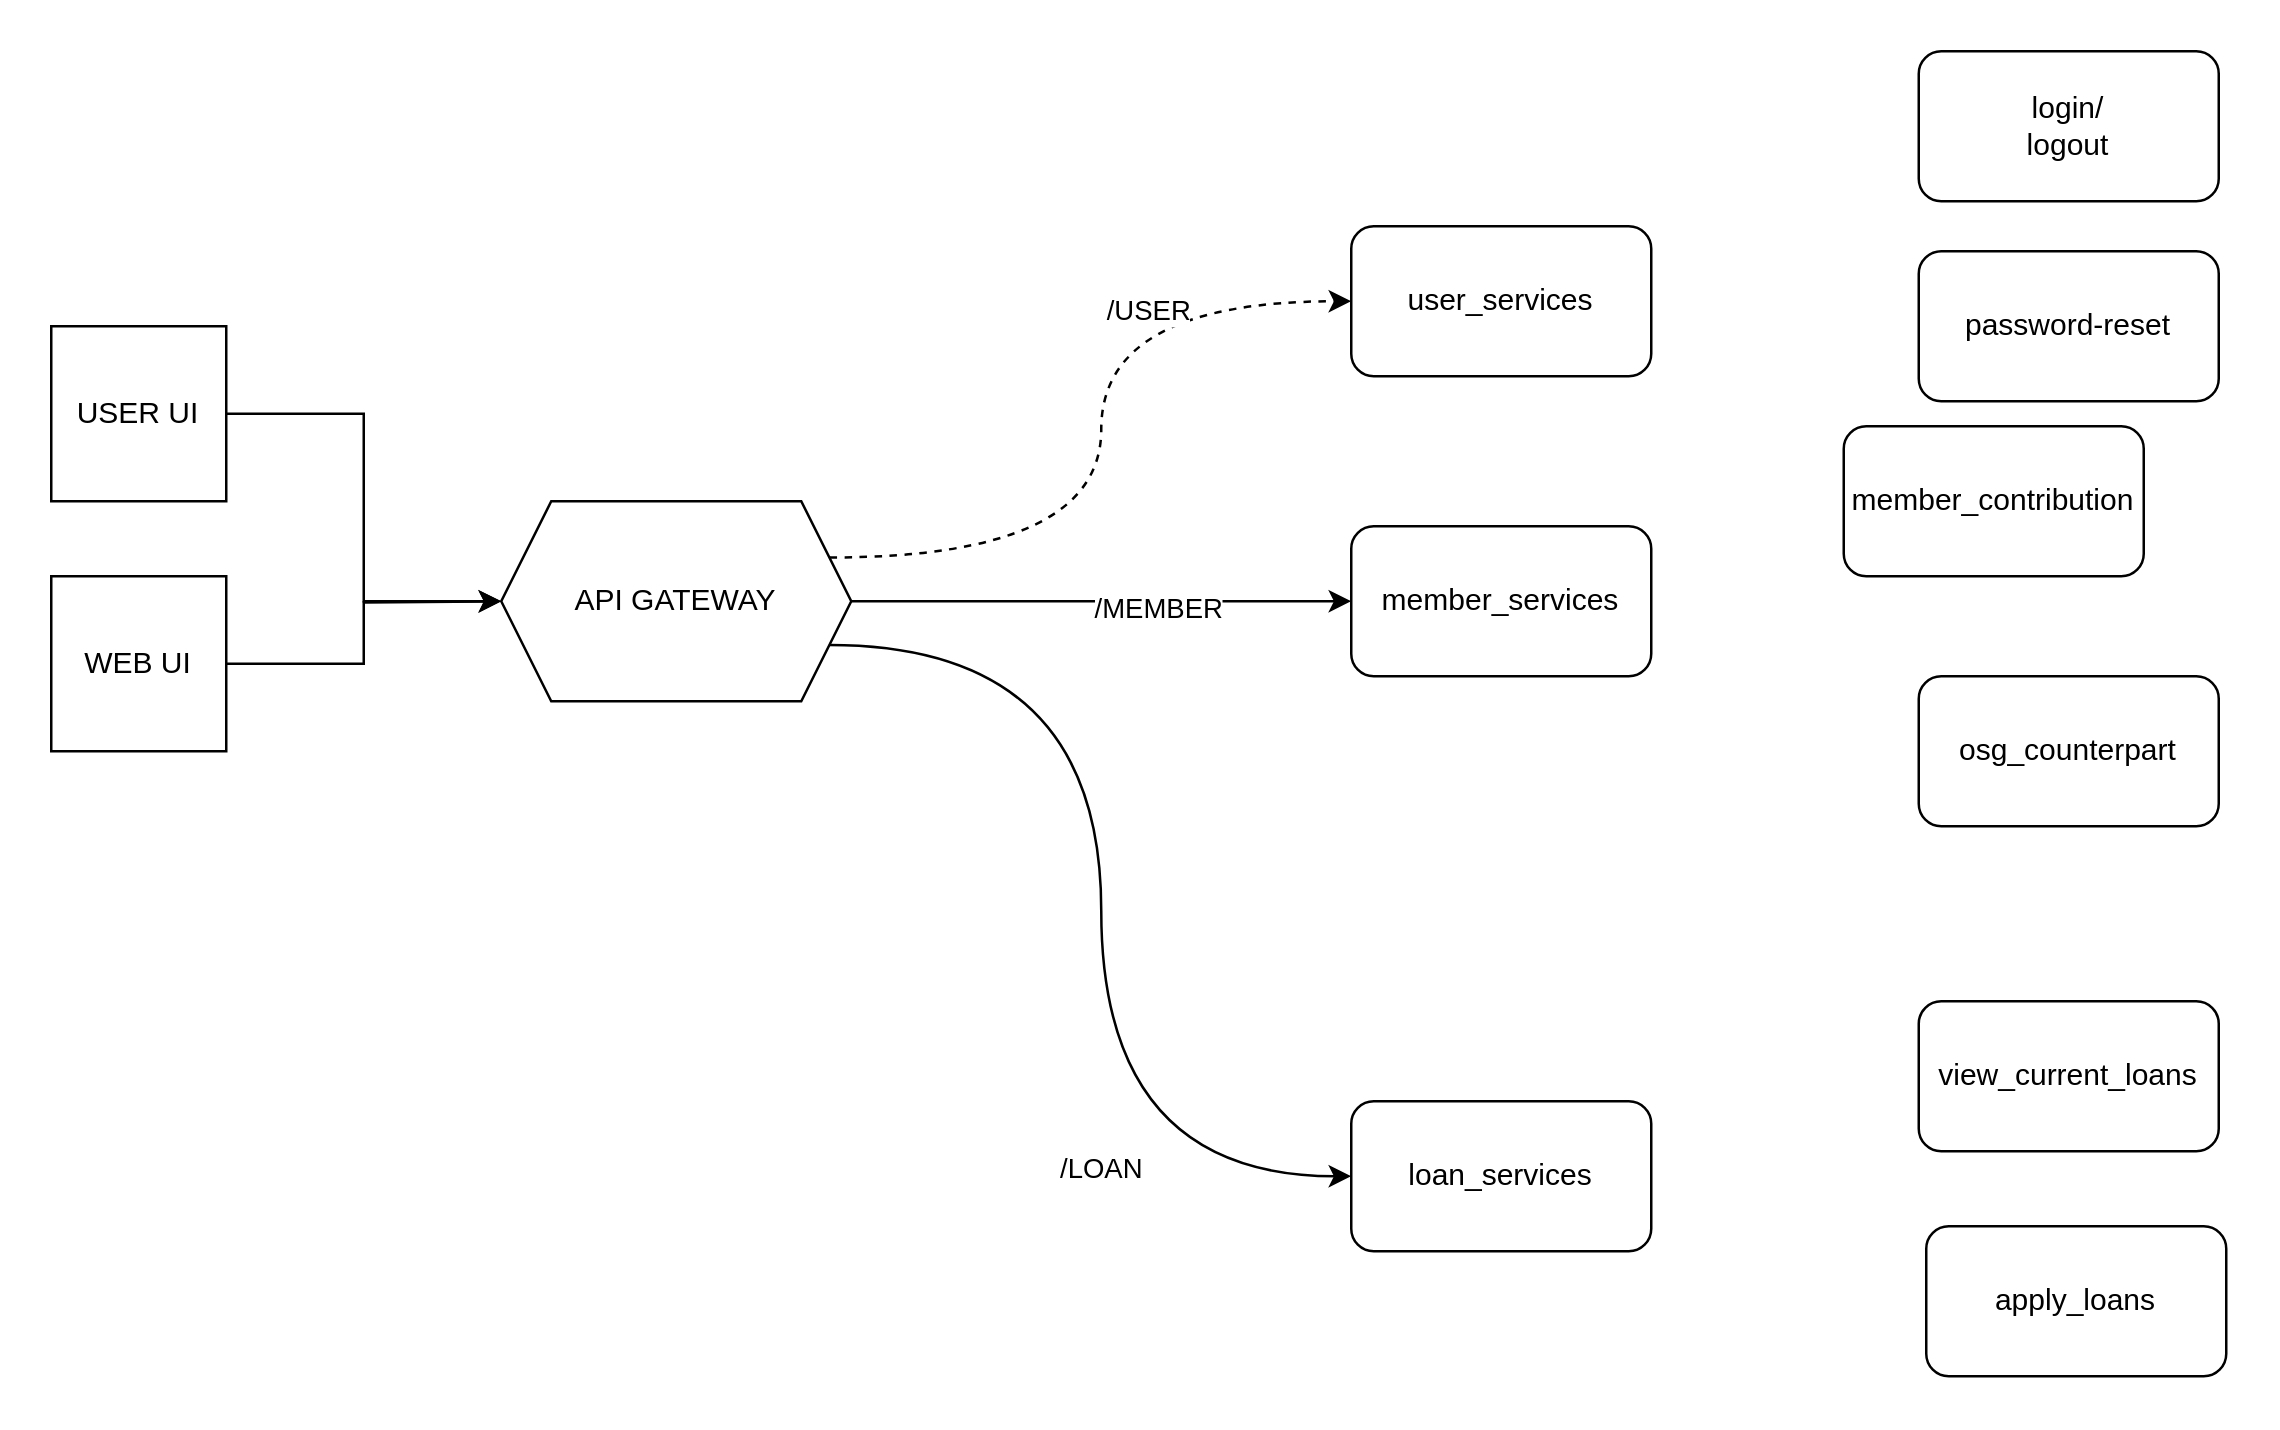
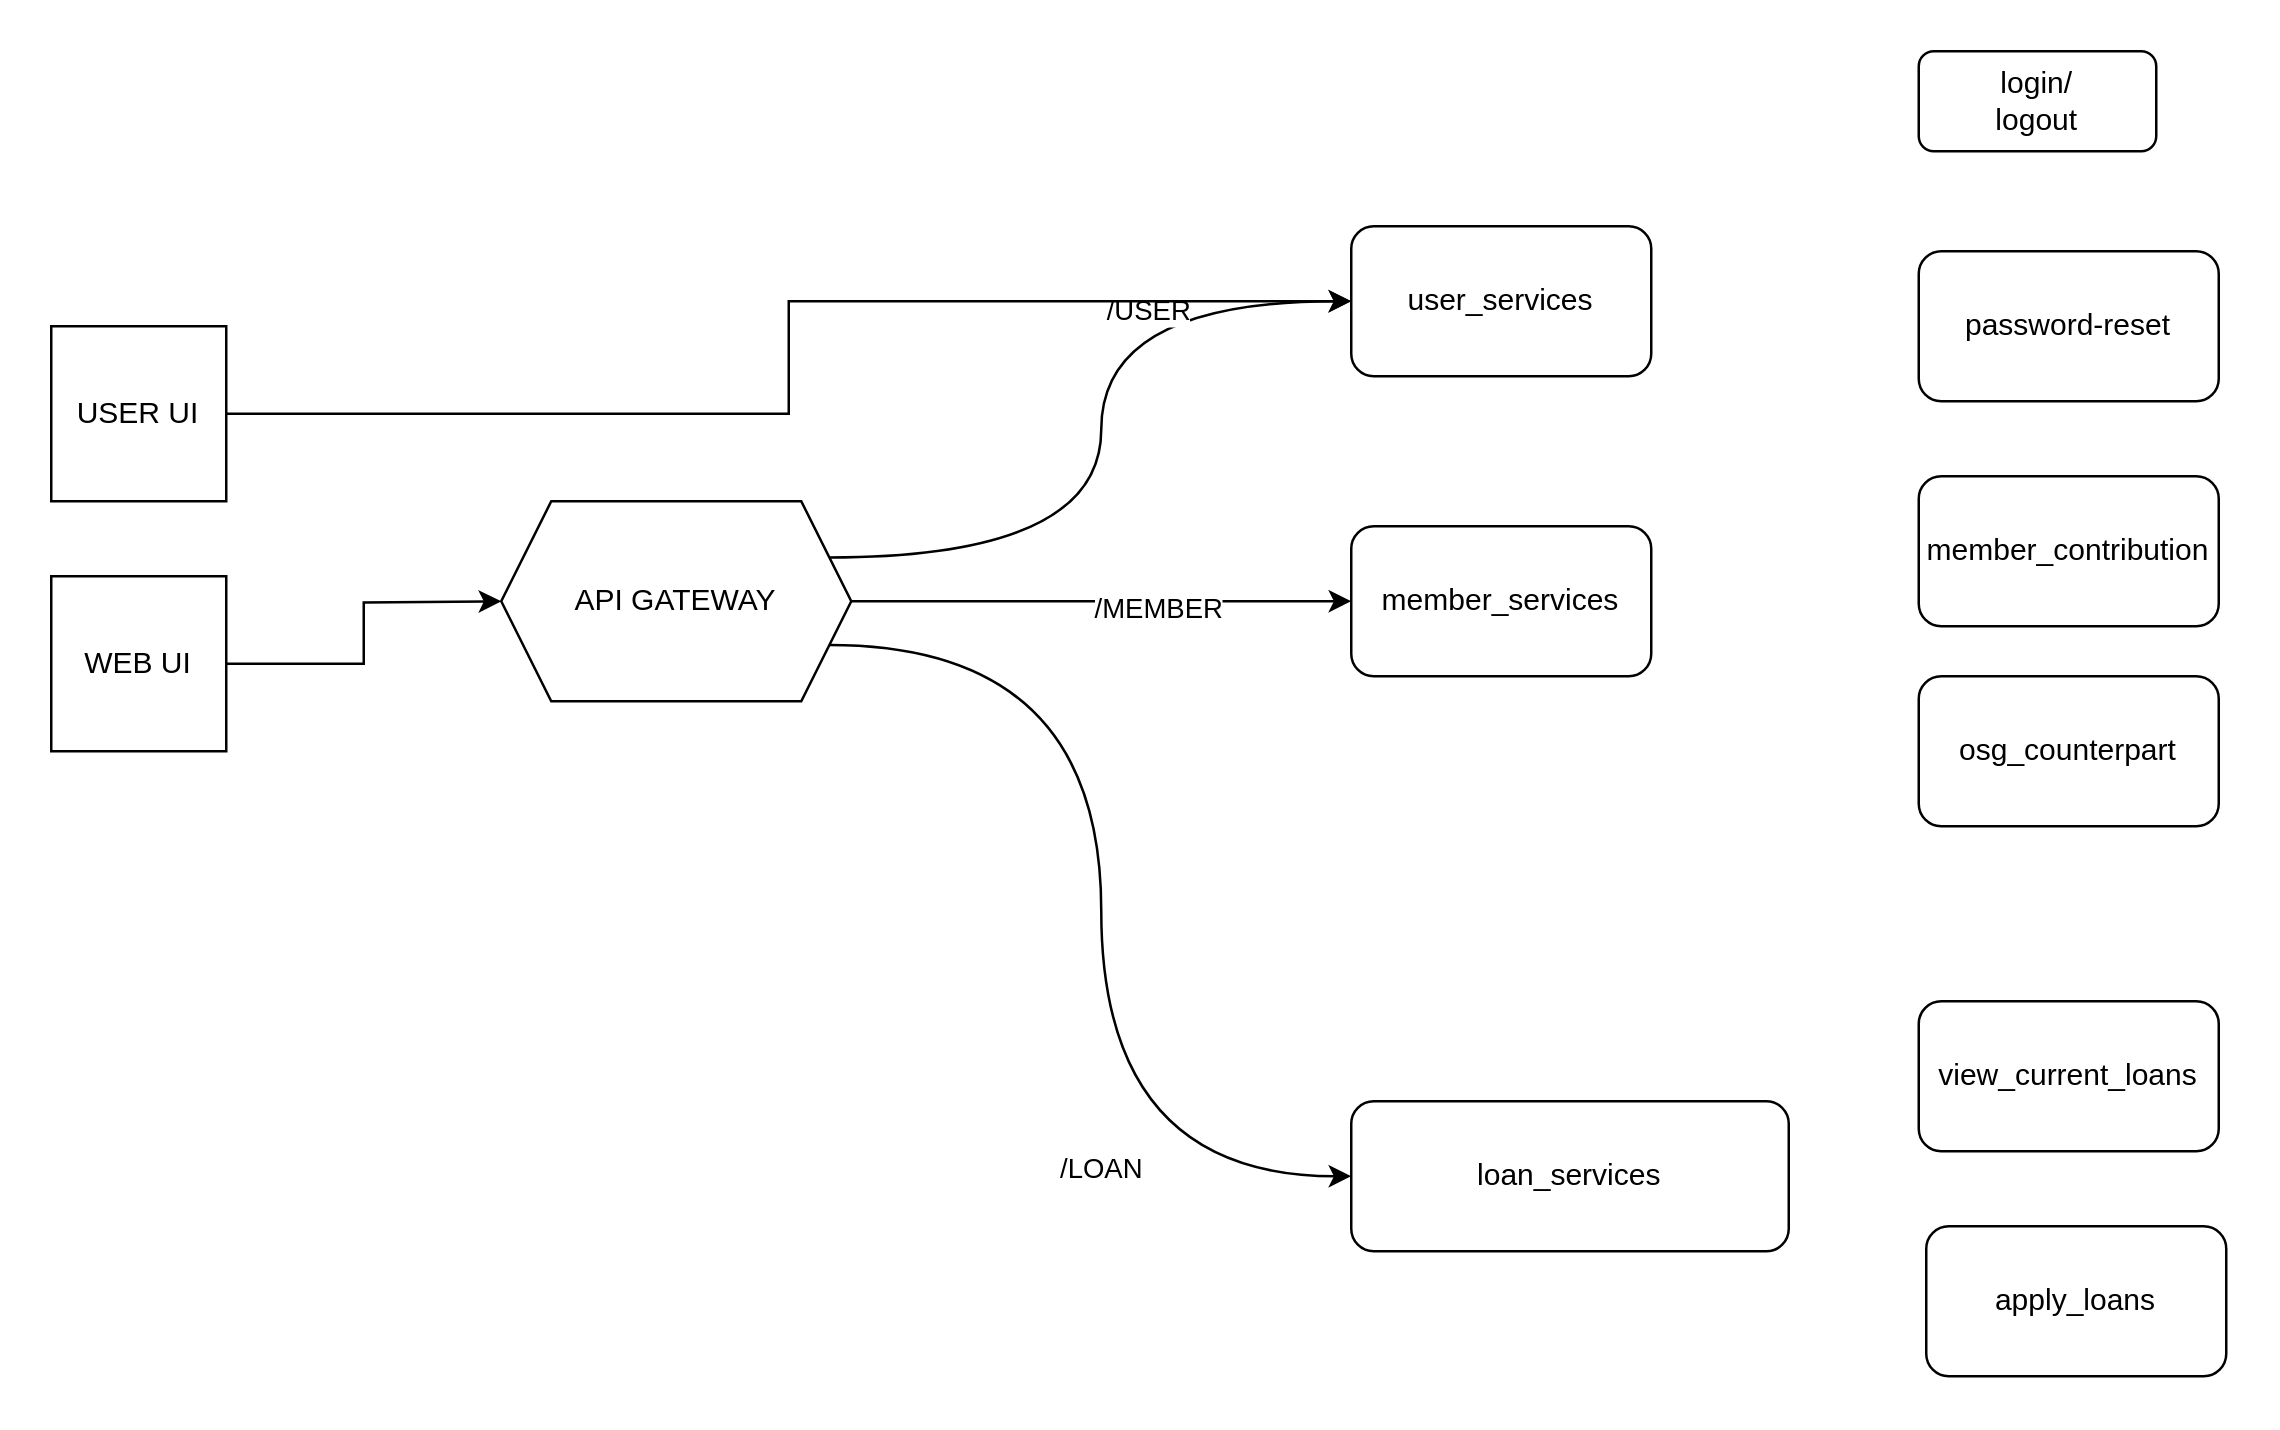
node "login/ logout": size 300x150 -> 238x100
node "member_contribution": moved (1994, 501) -> (2069, 551)
edge "USER UI" -> "API GATEWAY": now "USER UI" -> "user_services"
edge "API GATEWAY" -> "user_services": style dashed -> solid
node "loan_services": size 300x150 -> 438x150
